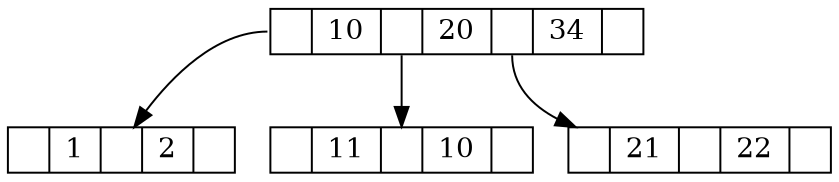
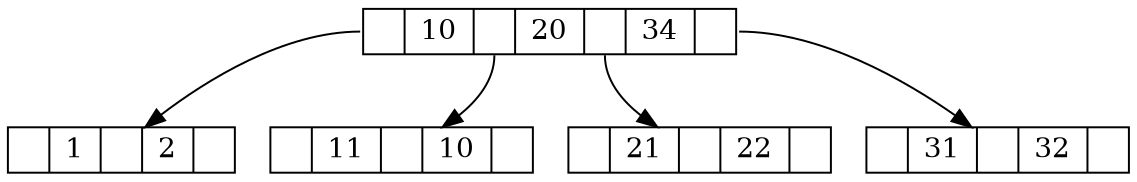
node "31": added
